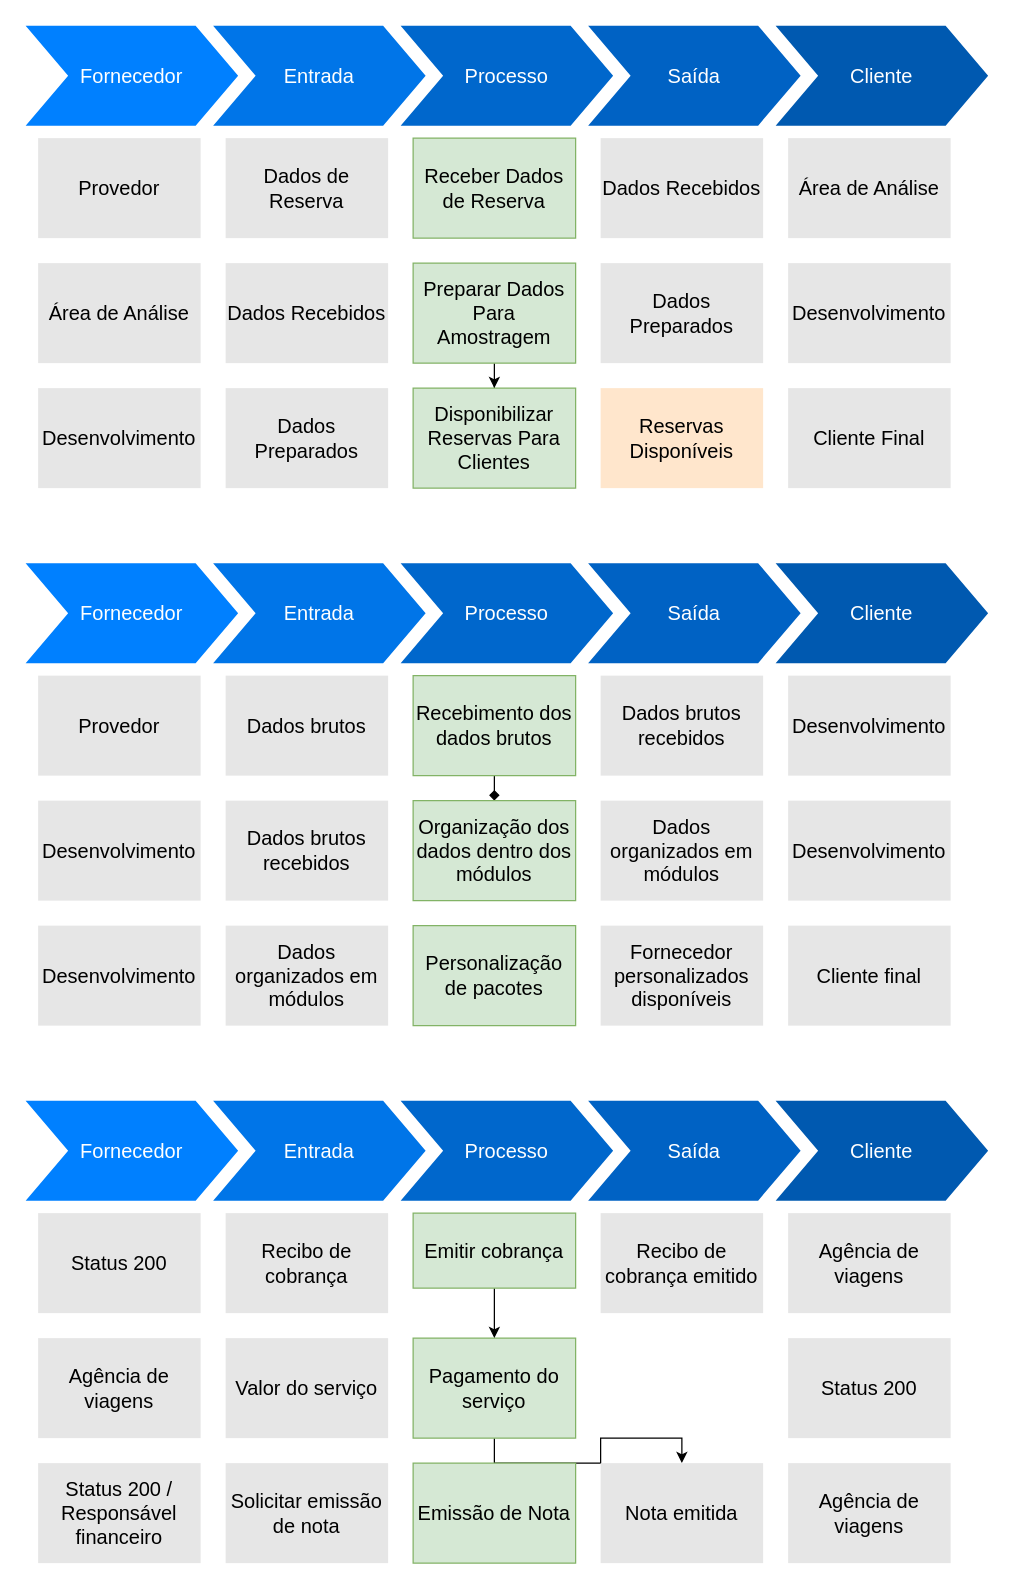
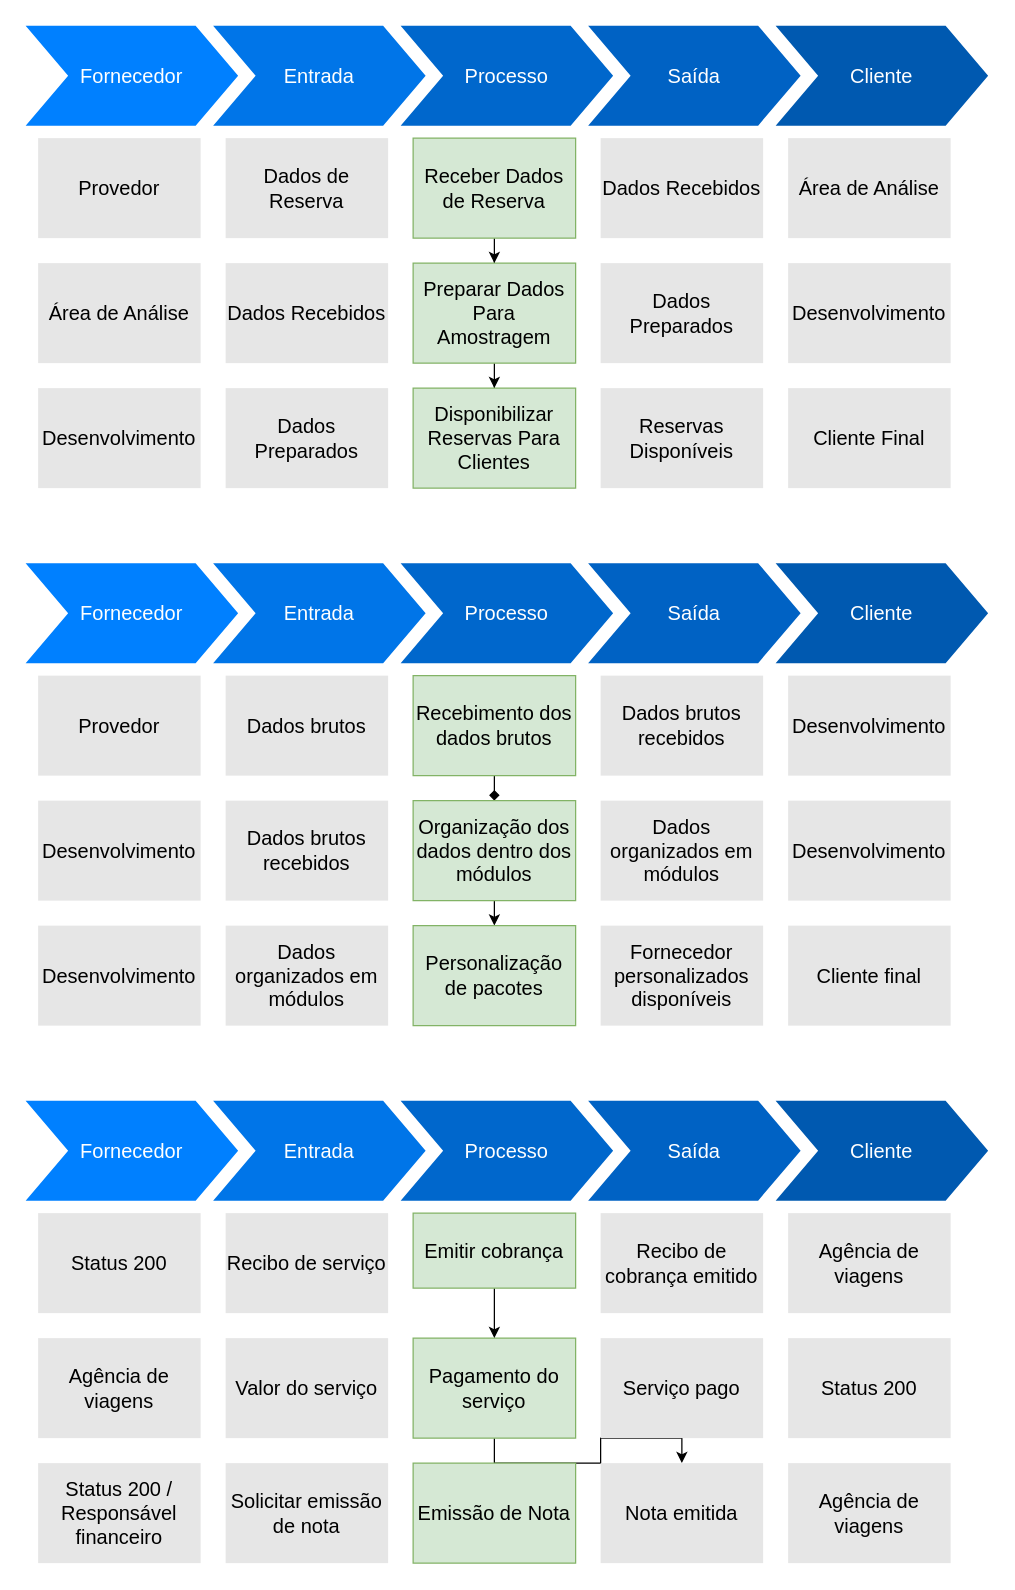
edge "Receber Dados de Reserva" -> "Preparar Dados Para Amostragem": added
node "Reservas Disponíveis": fillcolor #ffe6cc -> #e6e6e6
edge "Organização dos dados dentro dos módulos" -> "Personalização de pacotes": added
node "Recibo de cobrança": label "Recibo de cobrança" -> "Recibo de serviço"
node "Serviço pago": added
